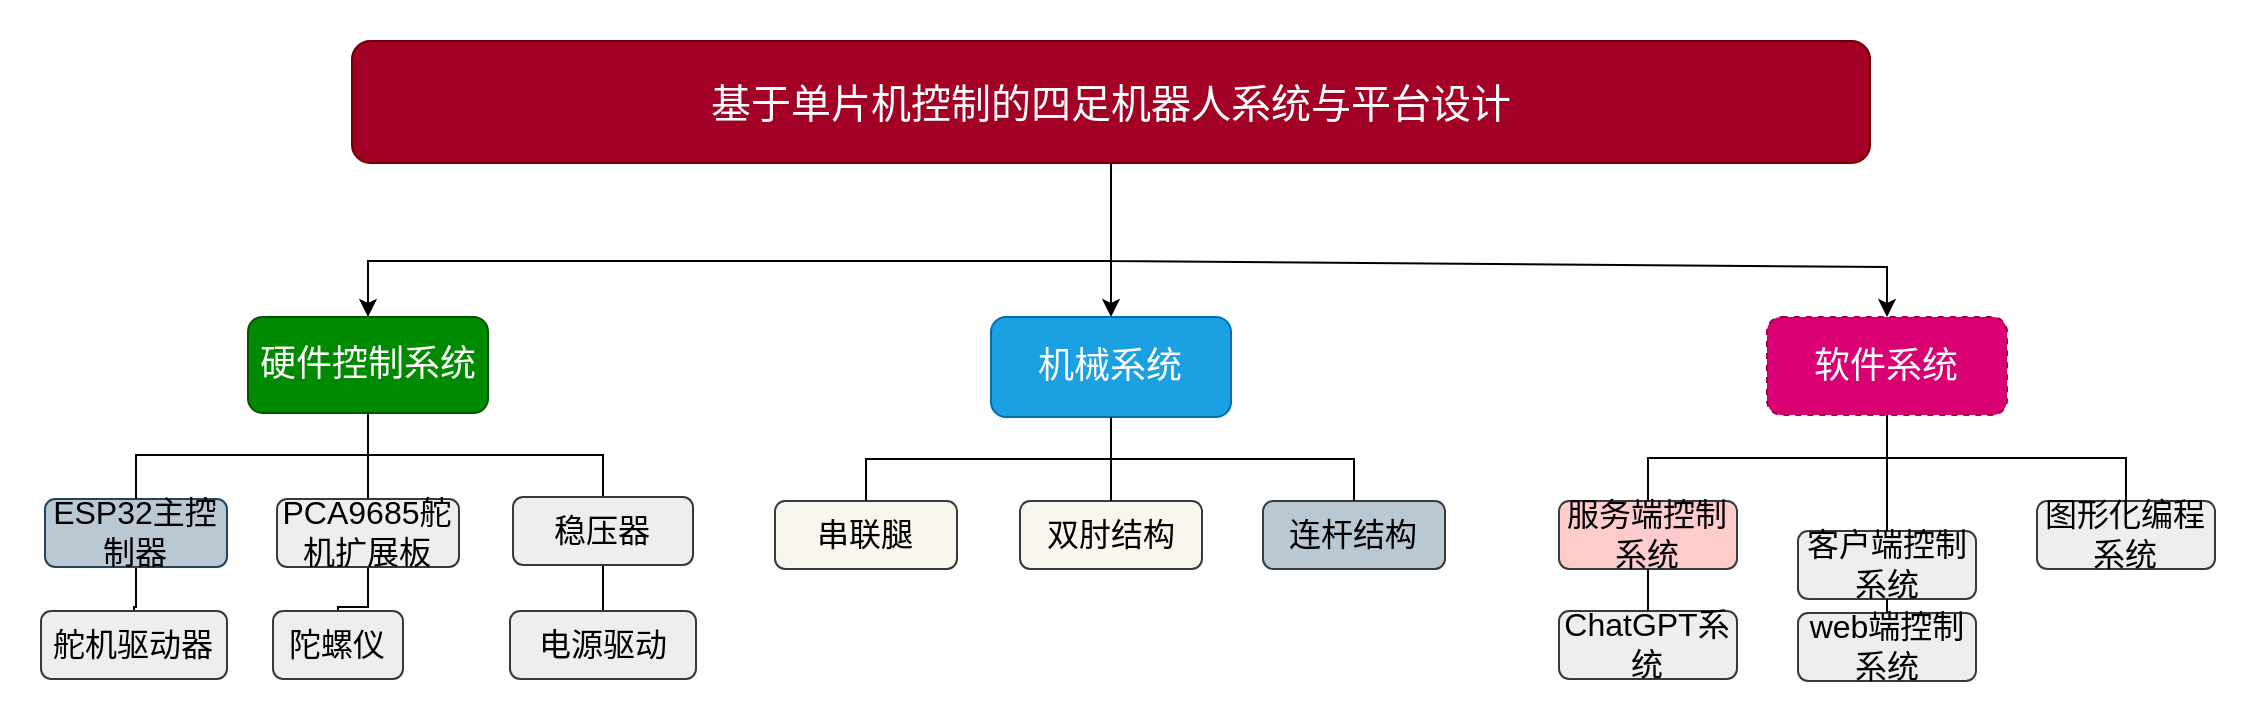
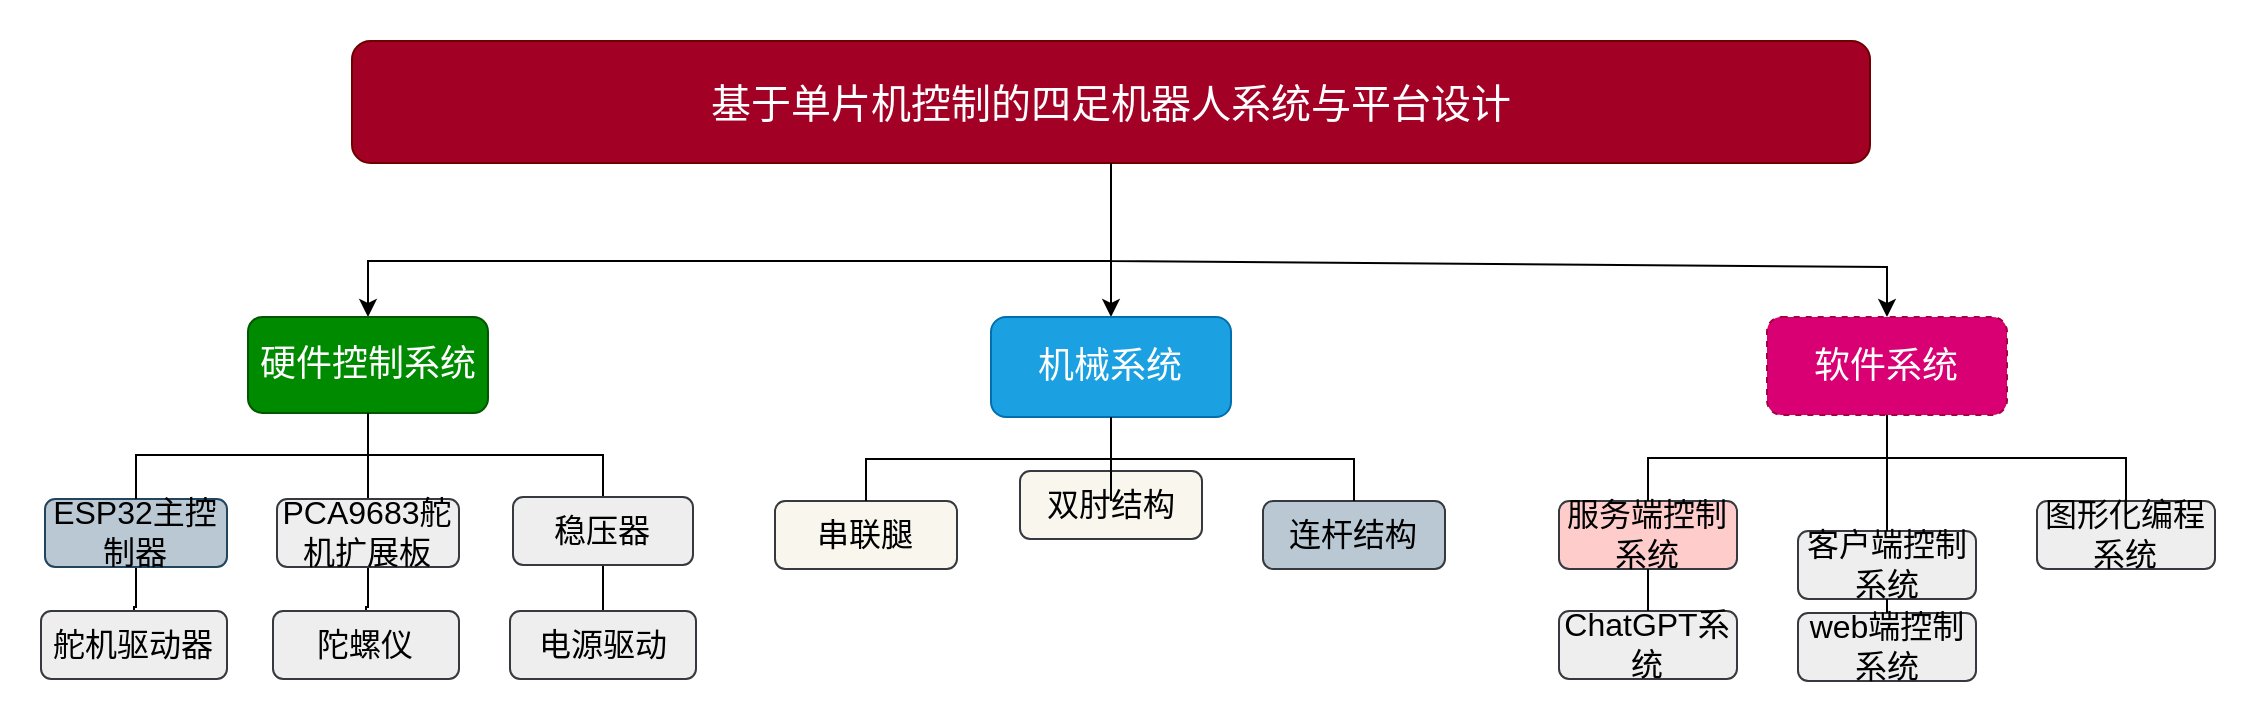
node "PCA9685舵机扩展板": label "PCA9685舵机扩展板" -> "PCA9683舵机扩展板"
node "双肘结构": moved (1111, 535) -> (1111, 505)
node "陀螺仪": size 130x68 -> 186x68
